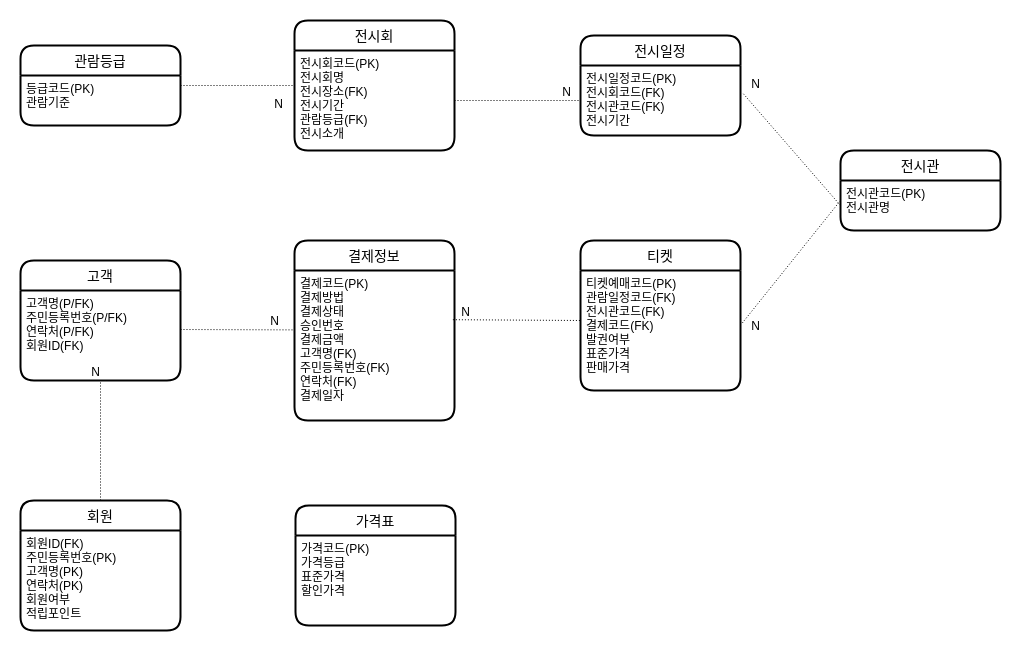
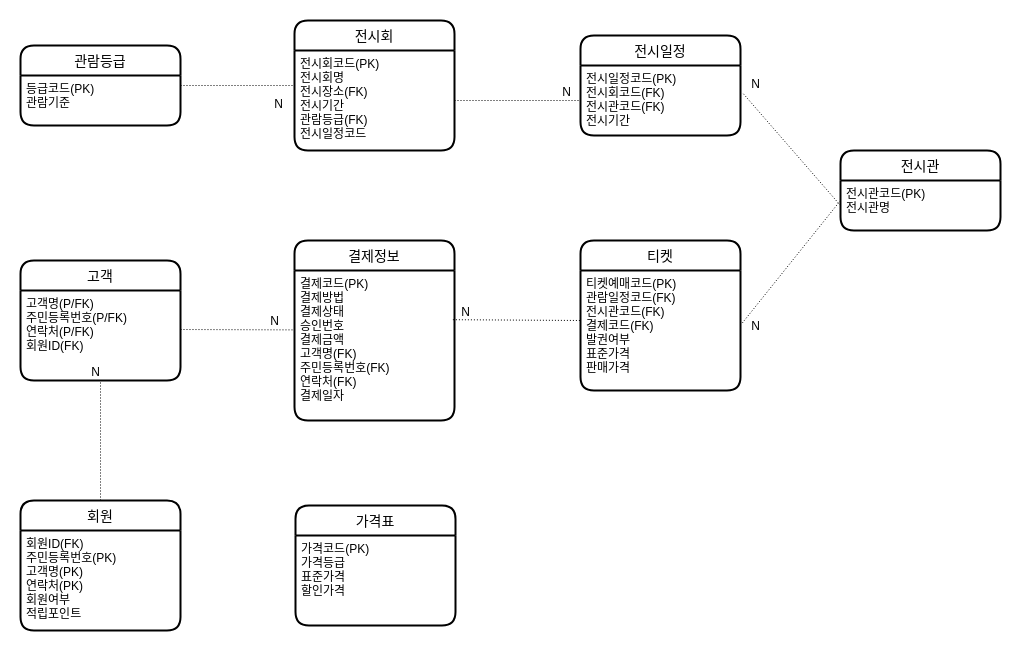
node "전시회코드(PK) 전시회명 전시장소(FK) 전시기간 관람등급(FK) 전시소개": label "전시회코드(PK) 전시회명 전시장소(FK) 전시기간 관람등급(FK) 전시소개" -> "전시회코드(PK) 전시회명 전시장소(FK) 전시기간 관람등급(FK) 전시일정코드"
